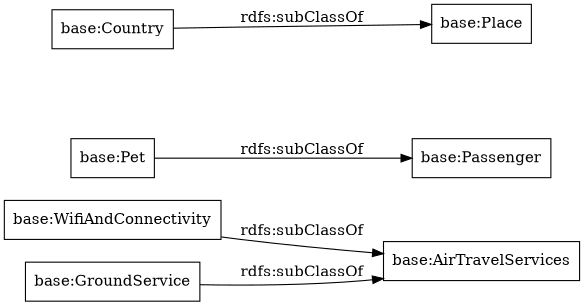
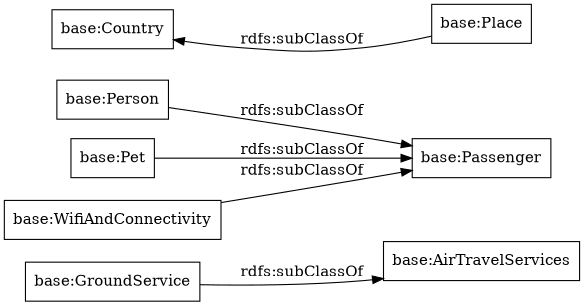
edge "base:Country" -> "base:Place": reversed
node "base:Person": added
edge "base:WifiAndConnectivity" -> "base:AirTravelServices": now "base:WifiAndConnectivity" -> "base:Passenger"
